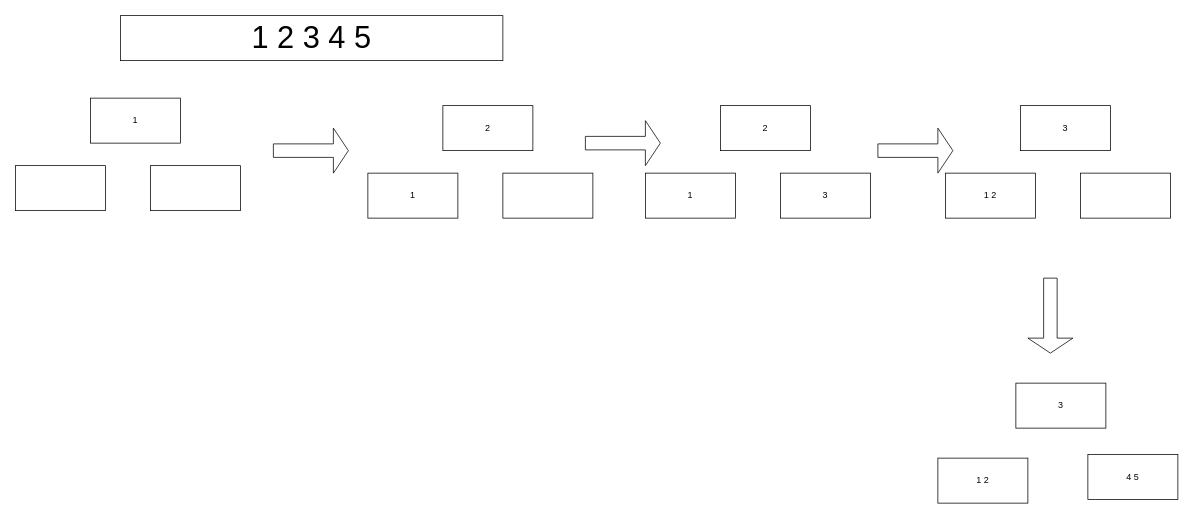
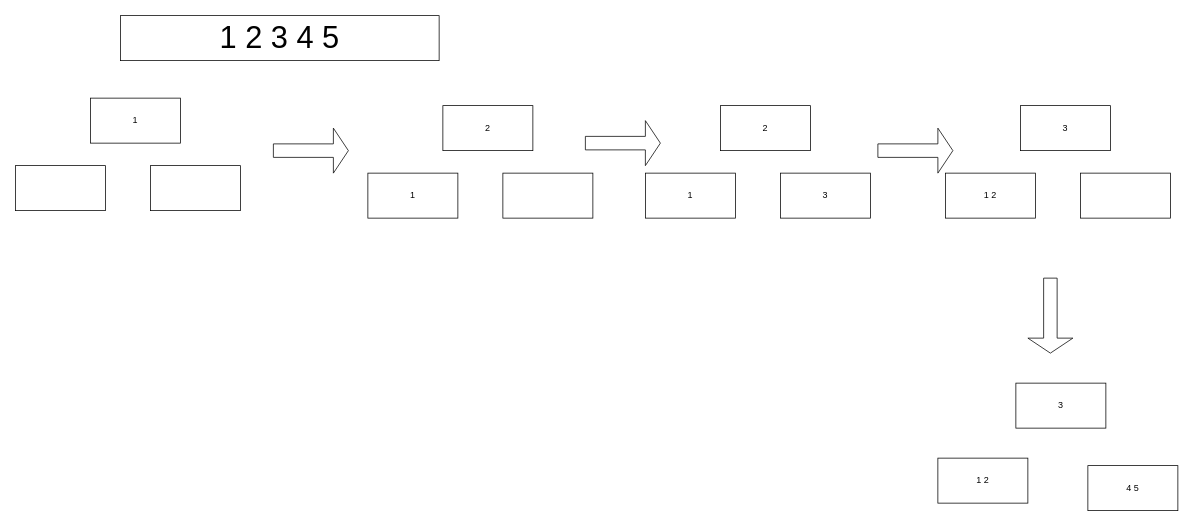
node "1 2 3 4 5": size 383x45 -> 319x45
node "4 5": moved (1133, 477) -> (1133, 488)
